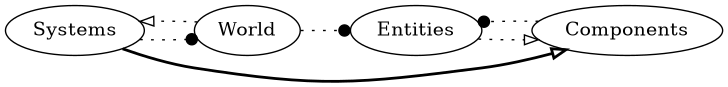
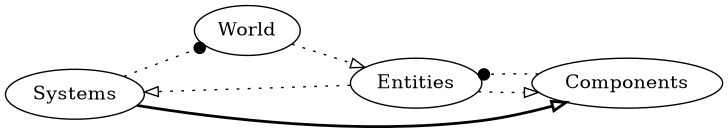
edge "World" -> "Systems": now "Entities" -> "Systems"
edge "World" -> "Entities": arrowhead dot -> onormal
